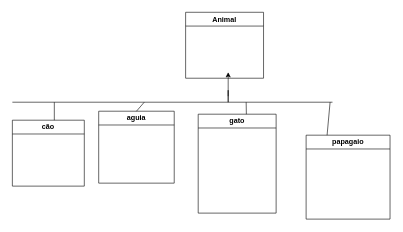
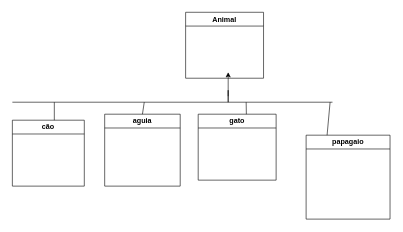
node "aguia": moved (137, 147) -> (143, 150)
node "gato": size 78x99 -> 78x66
